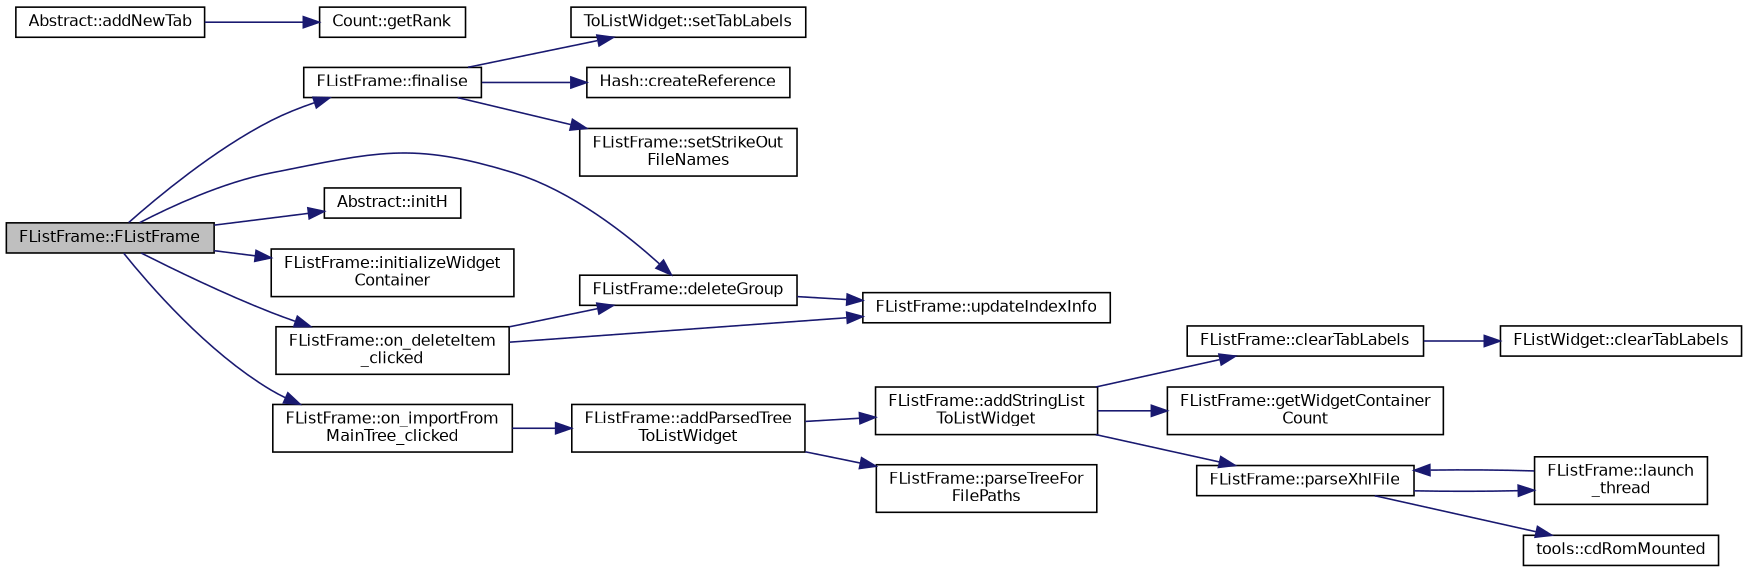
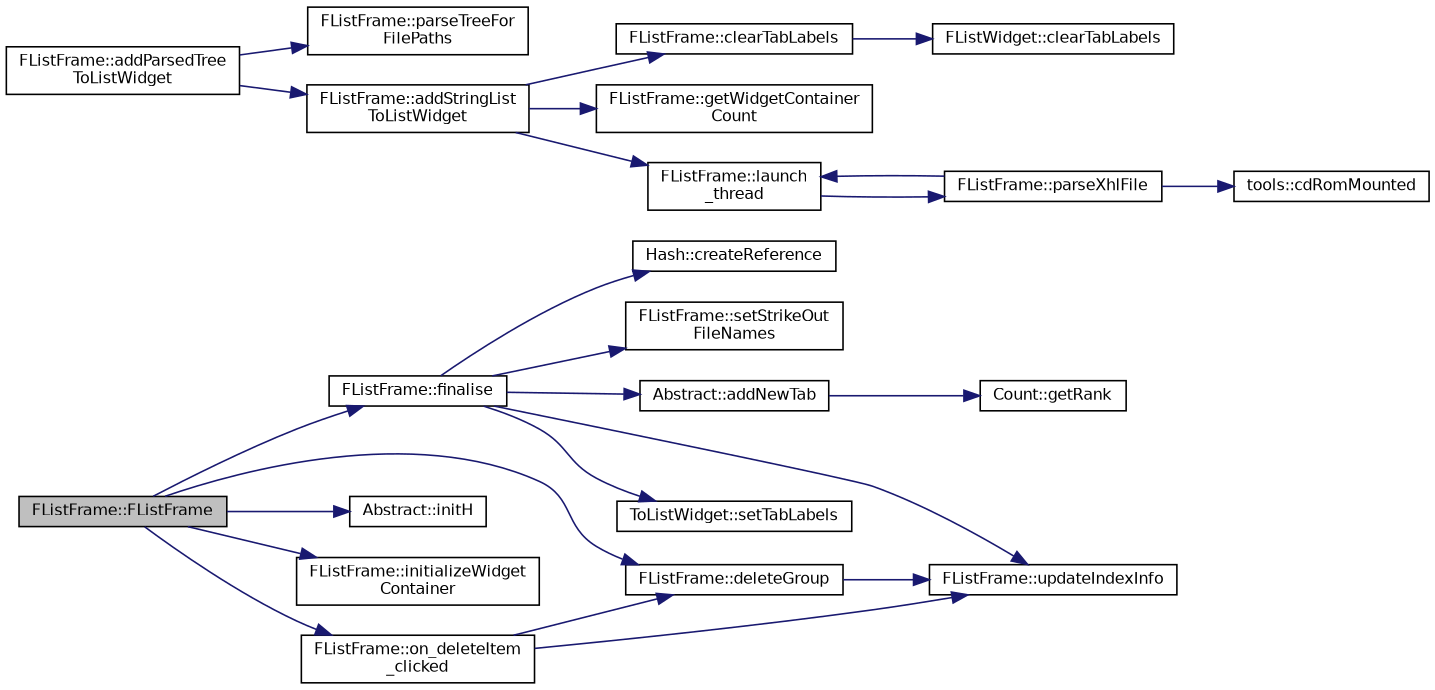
edge "FListFrame::finalise" -> "Abstract::addNewTab": added
node "FListFrame::on_importFrom MainTree_clicked": removed
edge "FListFrame::addStringList ToListWidget" -> "FListFrame::parseXhlFile": now "FListFrame::addStringList ToListWidget" -> "FListFrame::launch _thread"
edge "FListFrame::finalise" -> "FListFrame::updateIndexInfo": added
